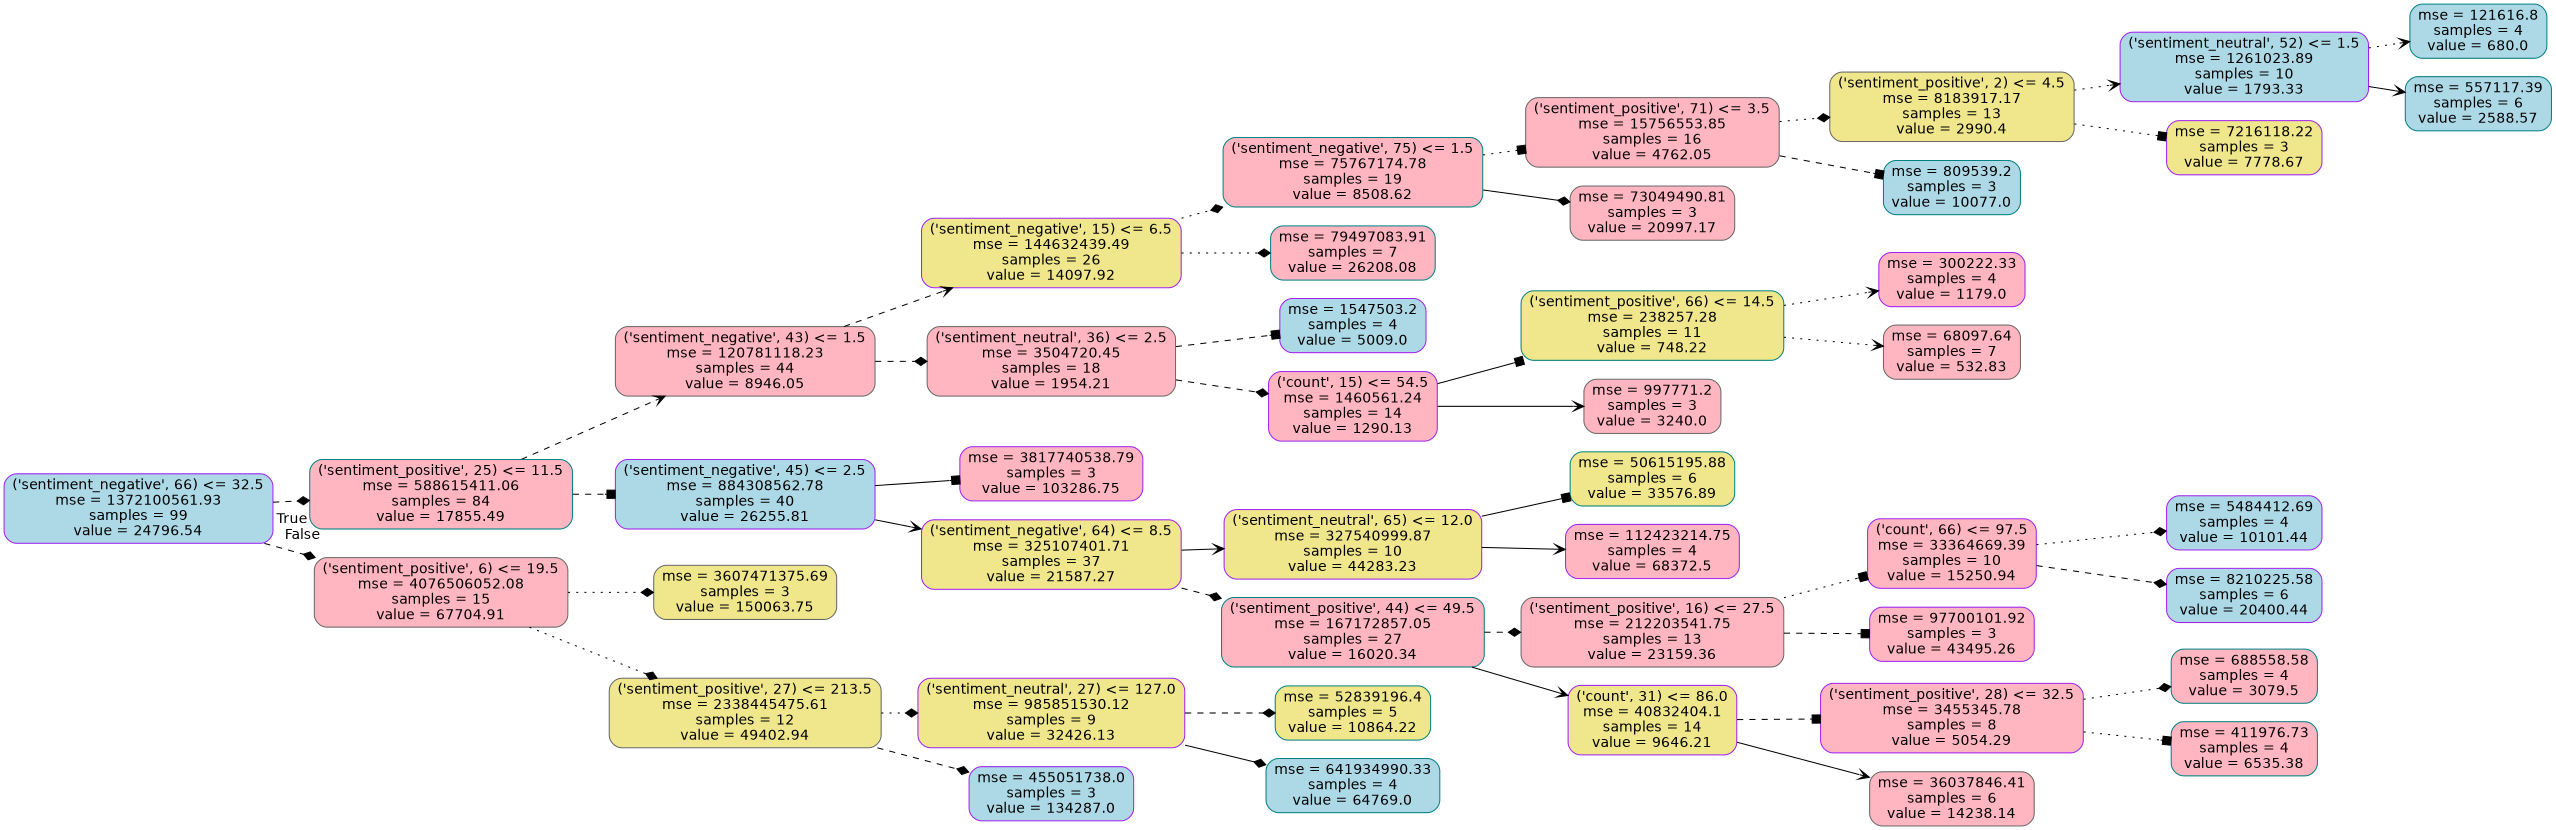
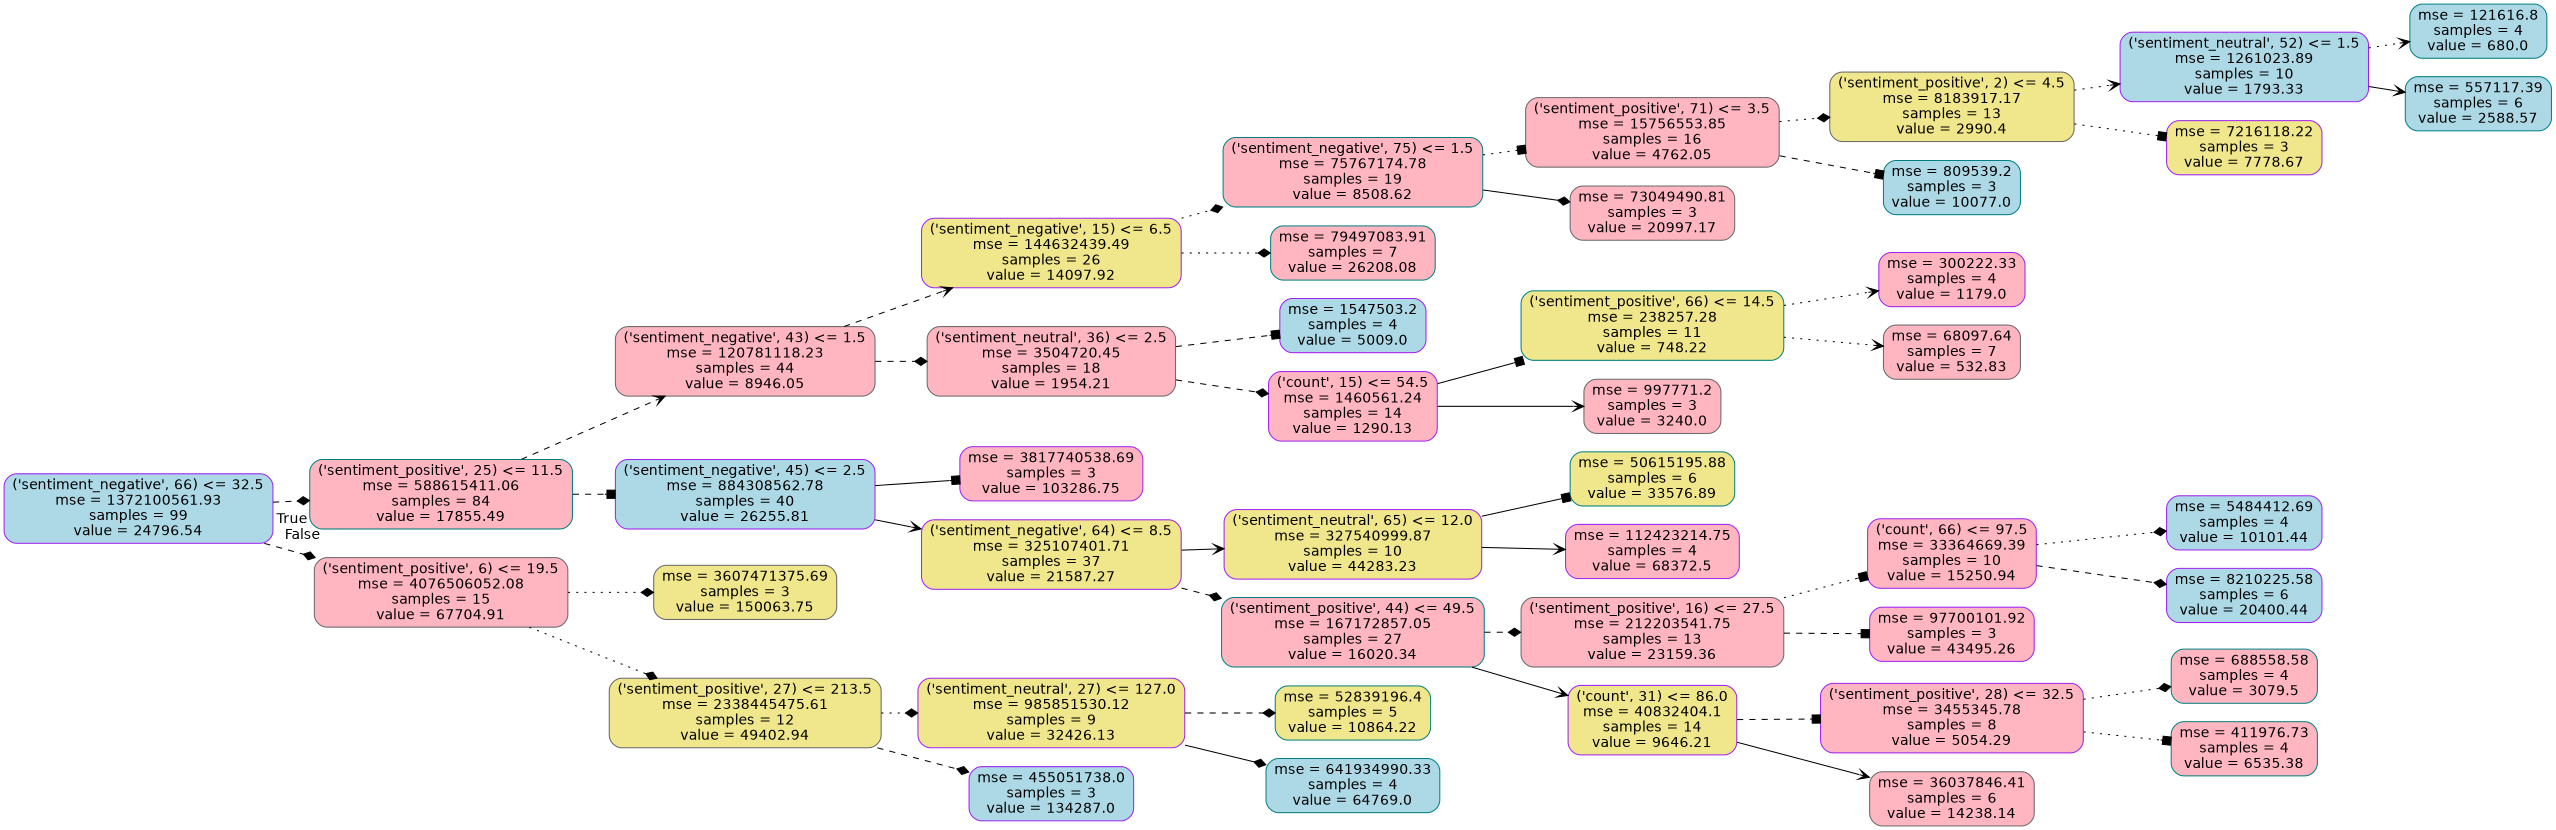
node "mse = 3817740538.79 samples = 3 value = 103286.75": label "mse = 3817740538.79 samples = 3 value = 103286.75" -> "mse = 3817740538.69 samples = 3 value = 103286.75"
